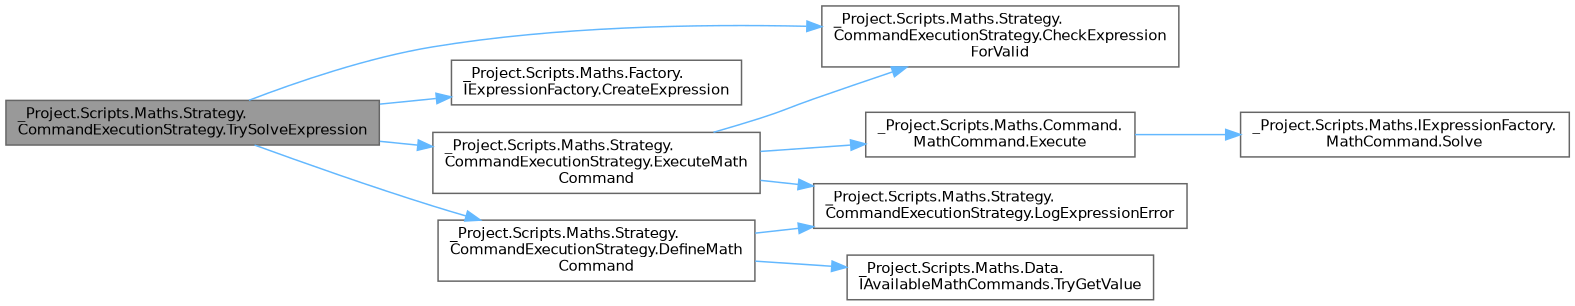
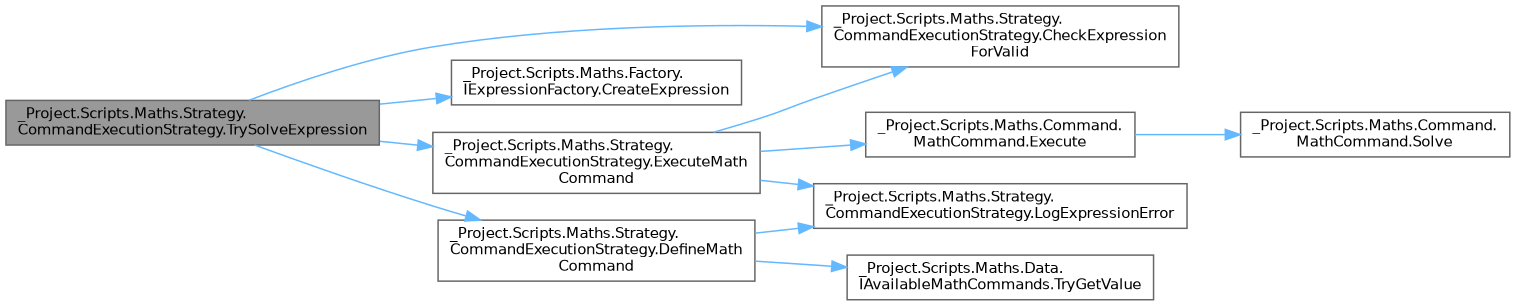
node "_Project.Scripts.Maths.IExpressionFactory. MathCommand.Solve": label "_Project.Scripts.Maths.IExpressionFactory. MathCommand.Solve" -> "_Project.Scripts.Maths.Command. MathCommand.Solve"
